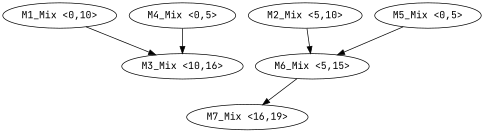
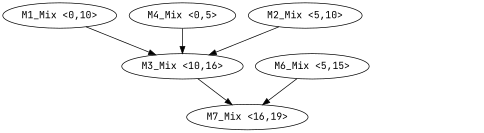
node "M5_Mix <0,5>": removed
edge "M2_Mix <5,10>" -> "M6_Mix <5,15>": now "M2_Mix <5,10>" -> "M3_Mix <10,16>"
edge "M3_Mix <10,16>" -> "M7_Mix <16,19>": added
